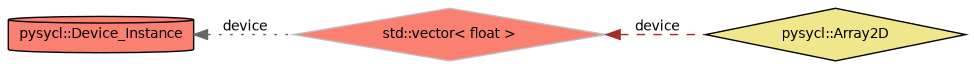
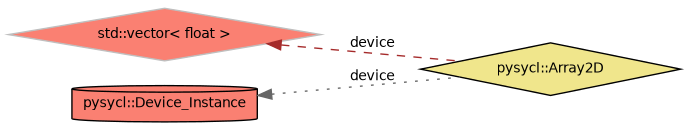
edge "std::vector< float >" -> "pysycl::Device_Instance": now "pysycl::Array2D" -> "pysycl::Device_Instance"
